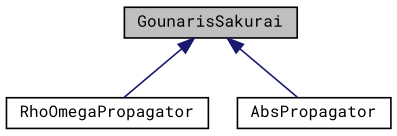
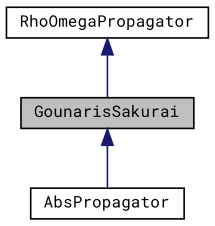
edge "RhoOmegaPropagator" -> "GounarisSakurai": reversed
